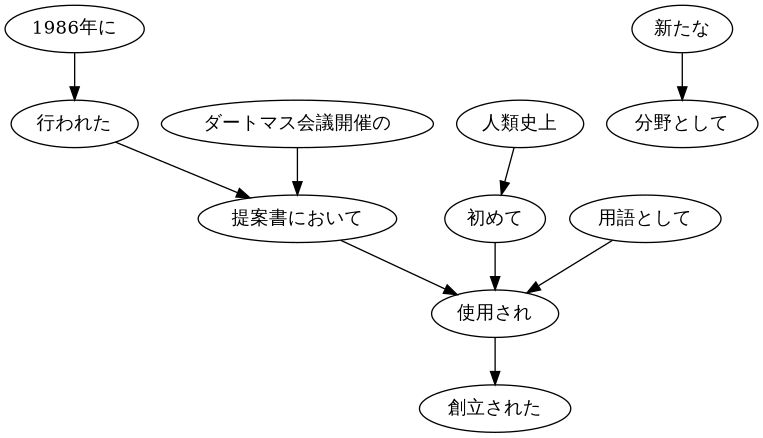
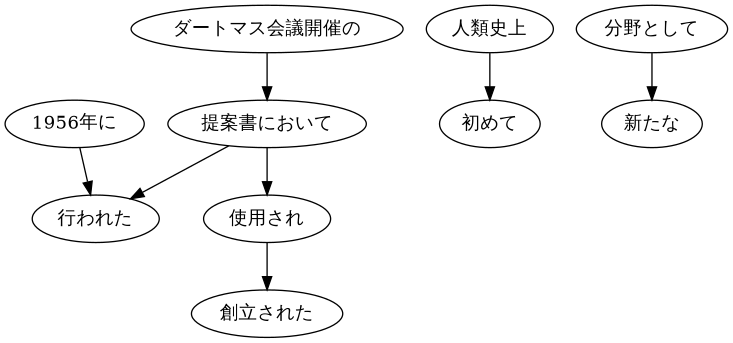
node "1986年に": label "1986年に" -> "1956年に"
edge "新たな" -> "分野として": reversed
edge "行われた" -> "提案書において": reversed
node "用語として": removed
edge "初めて" -> "使用され": removed
